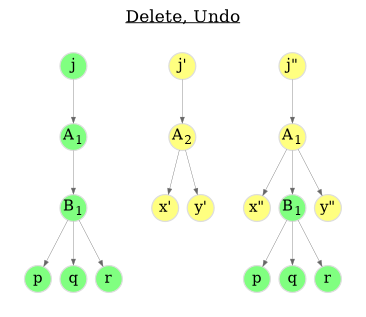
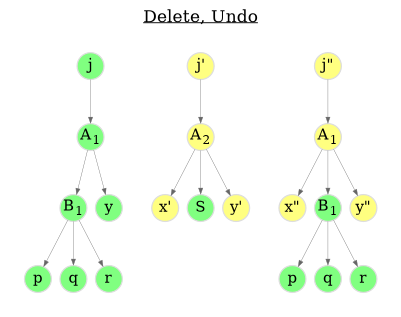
node "y": added
node "S": added
